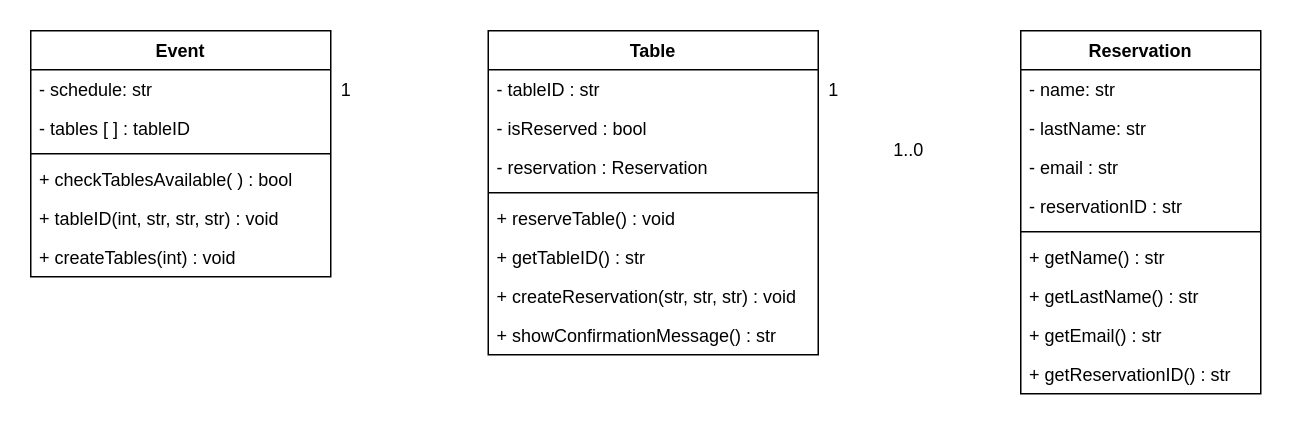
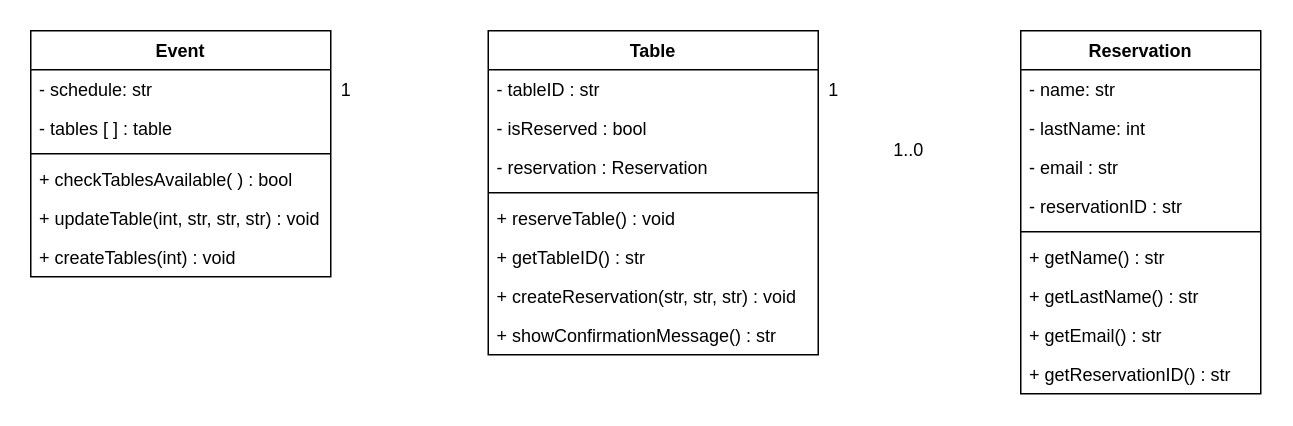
node "- tables [ ] : tableID": label "- tables [ ] : tableID" -> "- tables [ ] : table"
node "- lastName: str": label "- lastName: str" -> "- lastName: int"
node "+ tableID(int, str, str, str) : void": label "+ tableID(int, str, str, str) : void" -> "+ updateTable(int, str, str, str) : void"
